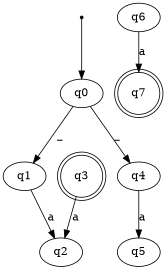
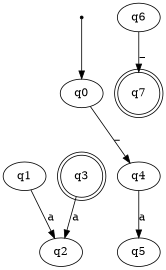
edge "q6" -> "q7": label "a" -> "_"
edge "q0" -> "q1": removed, label "_"
